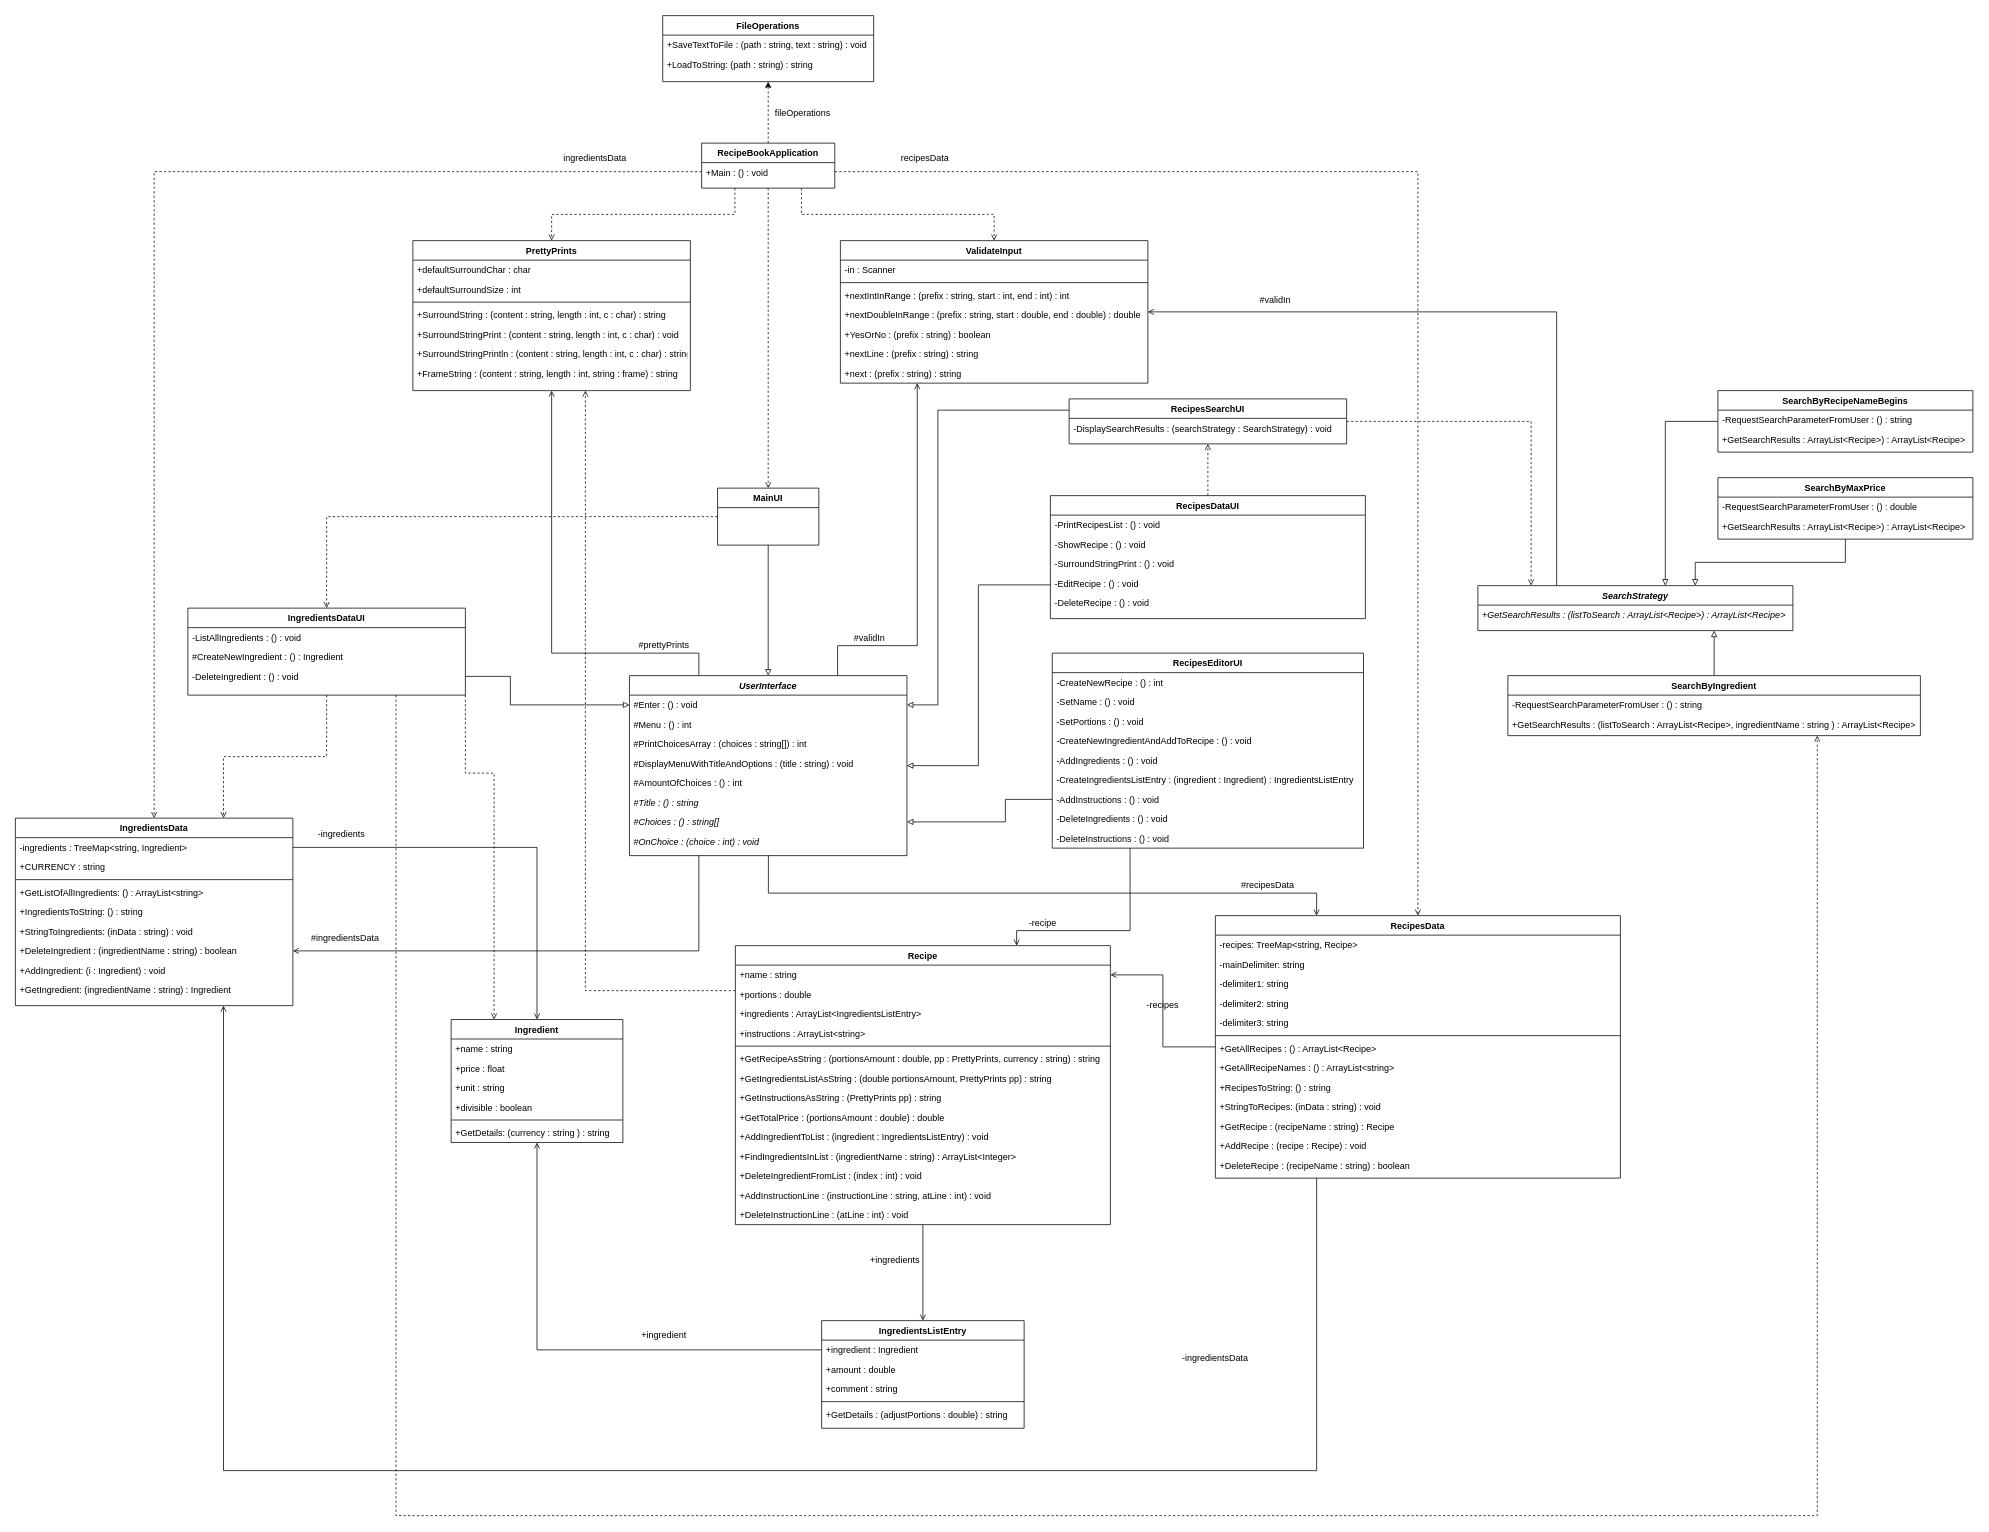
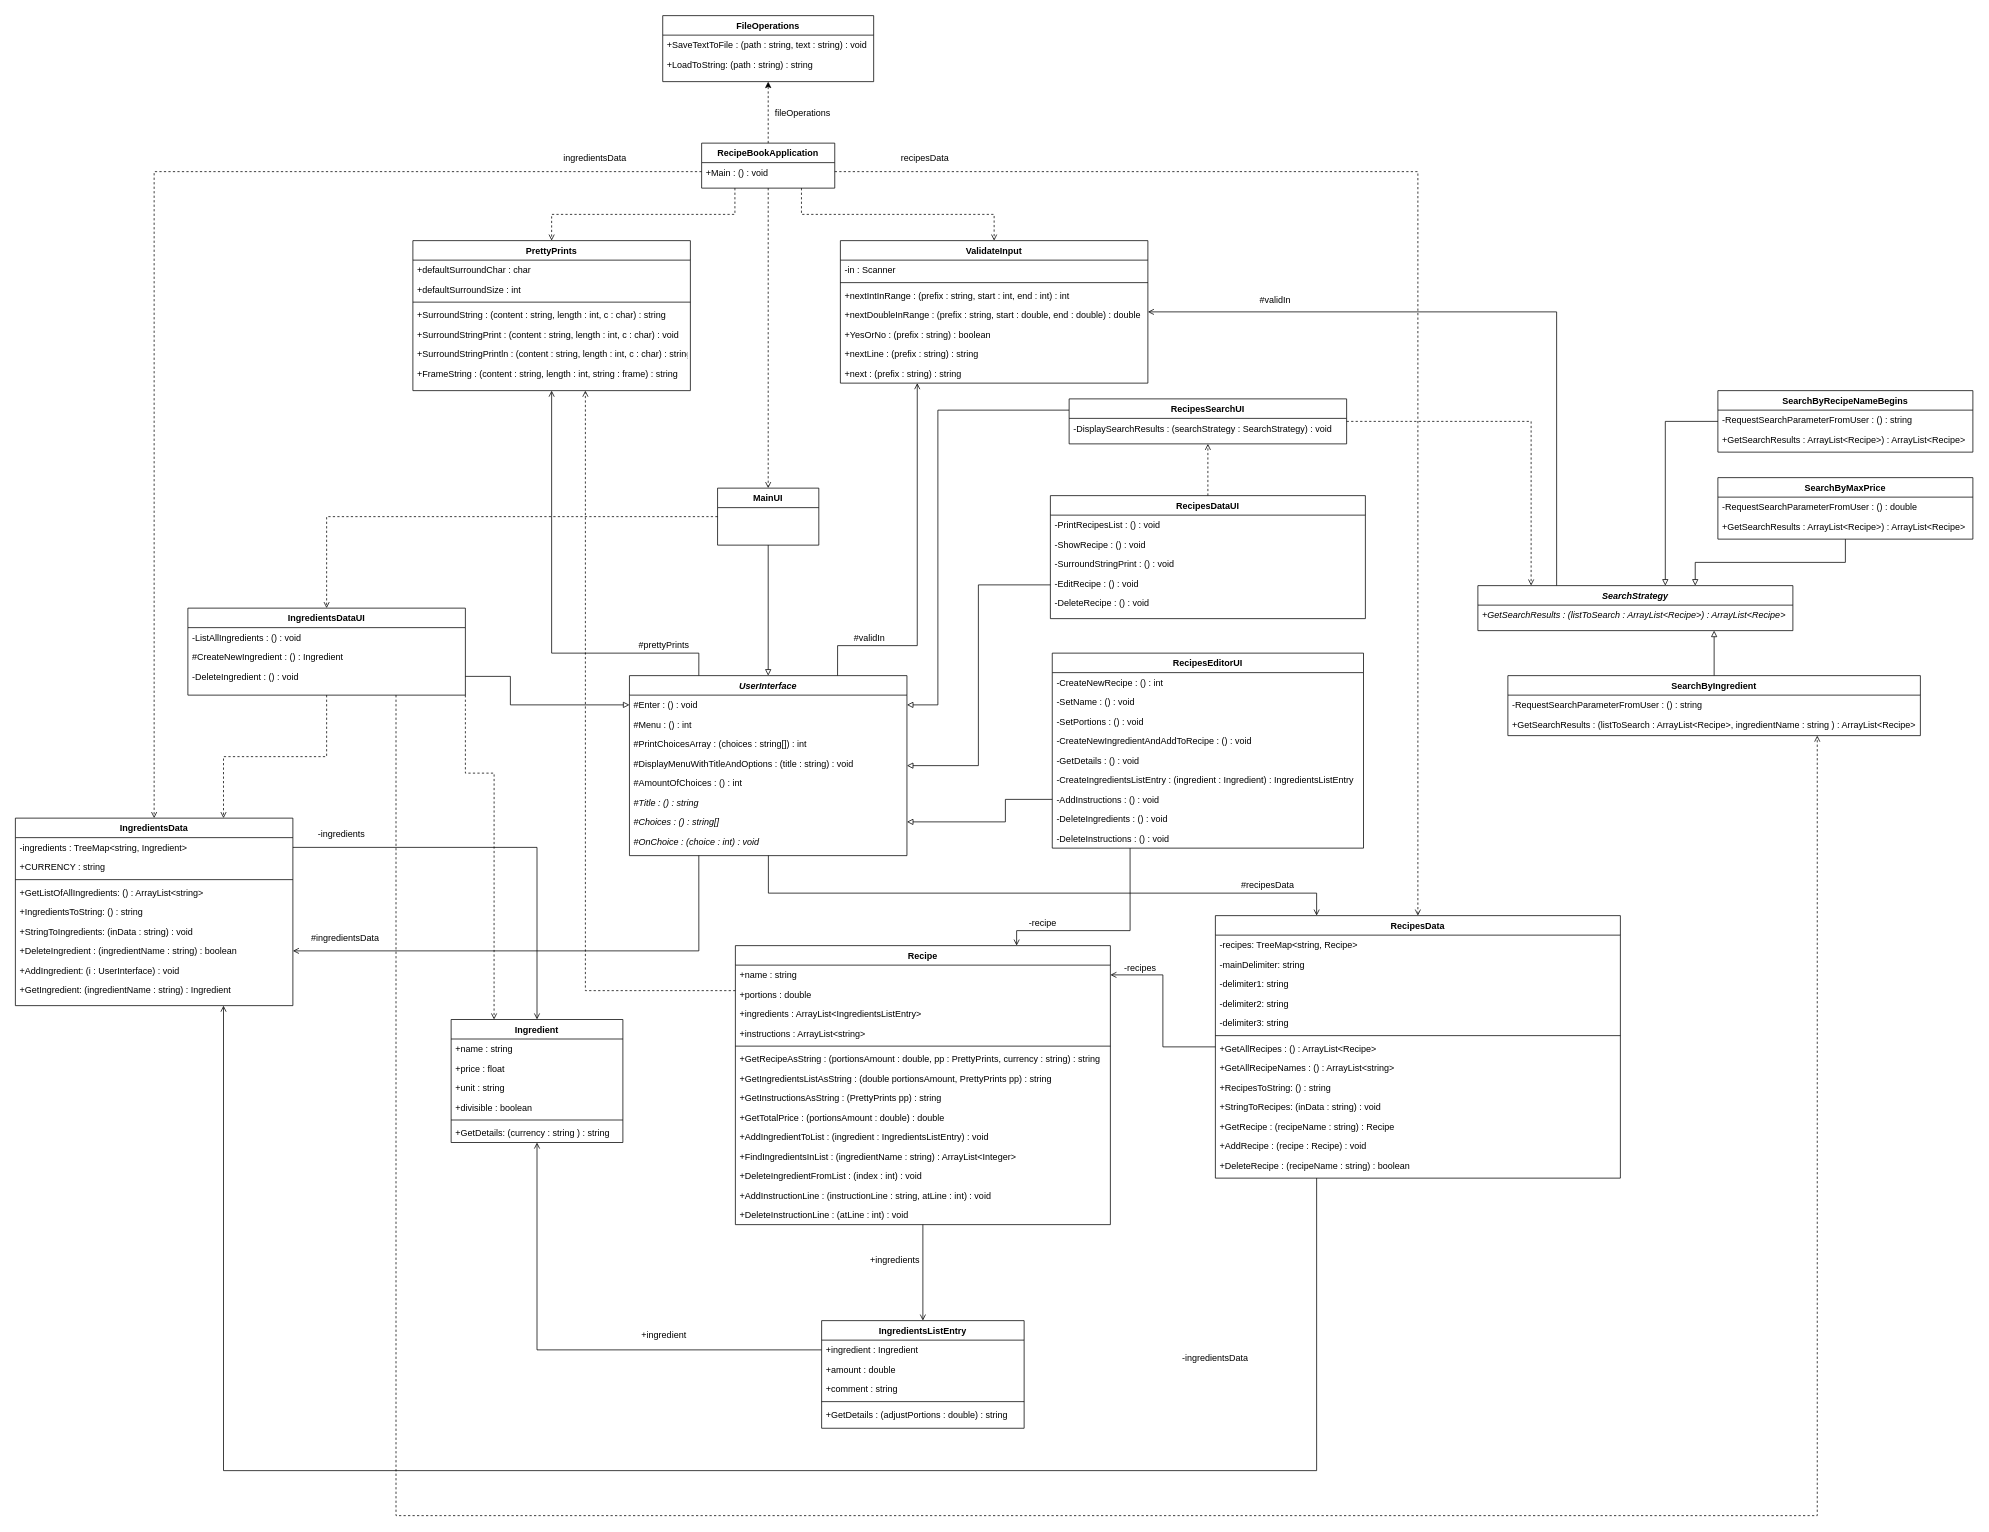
node "-AddIngredients : () : void": label "-AddIngredients : () : void" -> "-GetDetails : () : void"
node "+AddIngredient: (i : Ingredient) : void": label "+AddIngredient: (i : Ingredient) : void" -> "+AddIngredient: (i : UserInterface) : void"
node "-recipes": moved (1163, 1005) -> (1140, 968)
